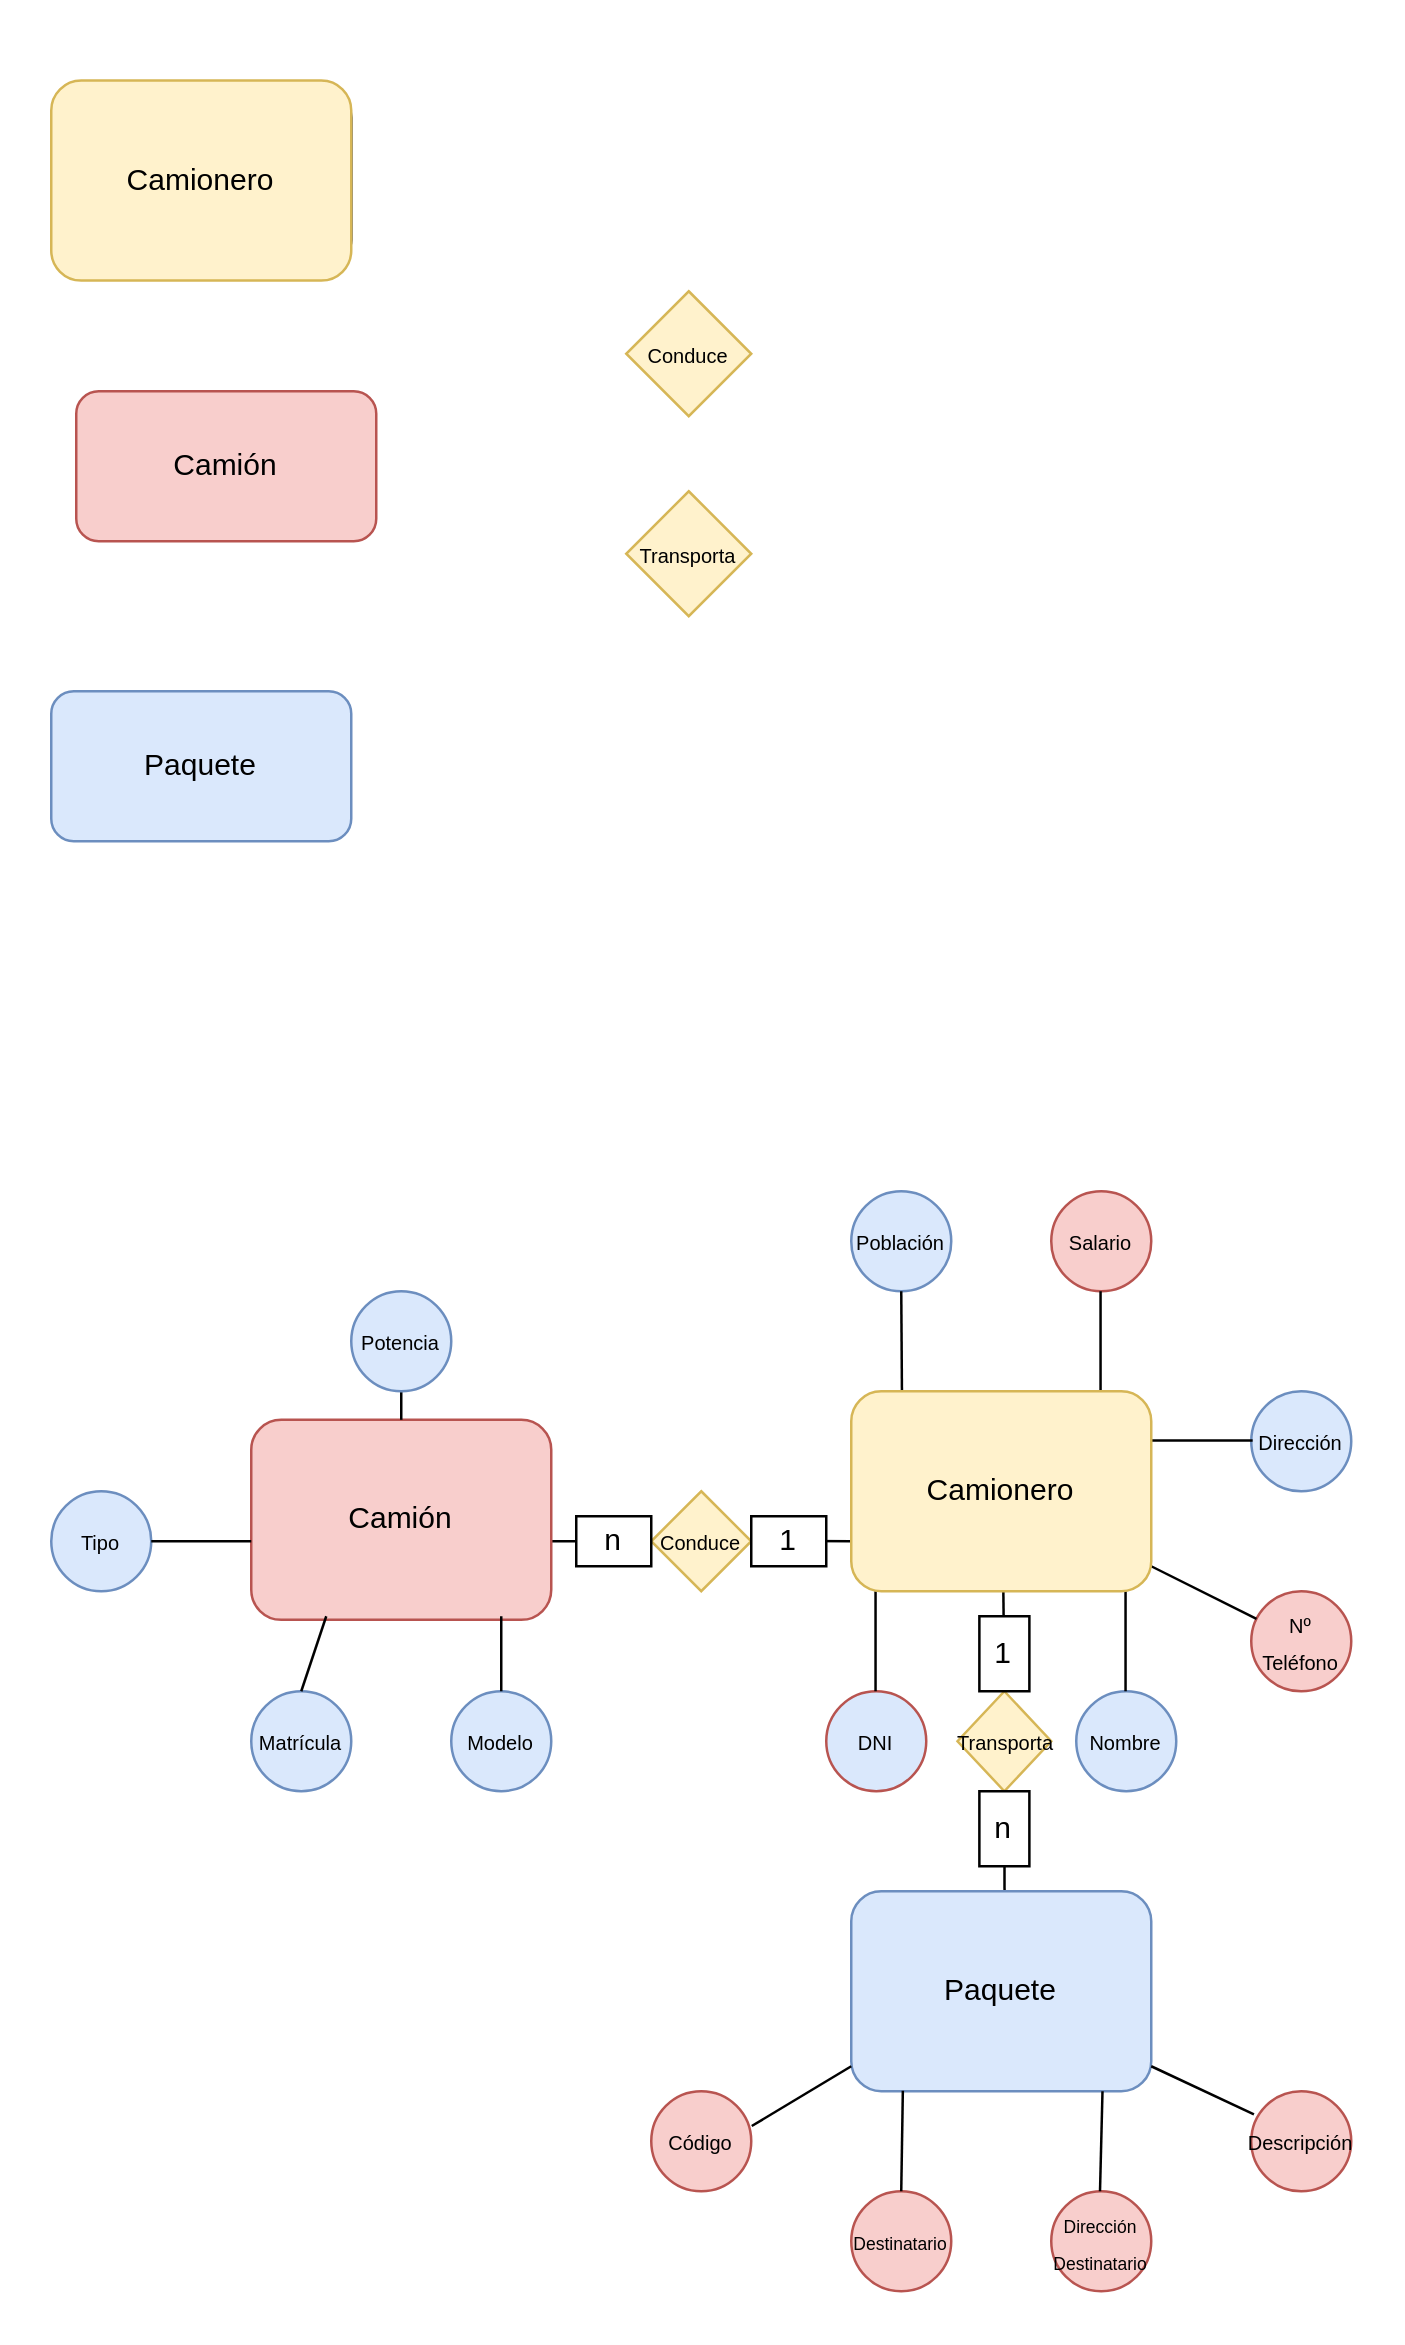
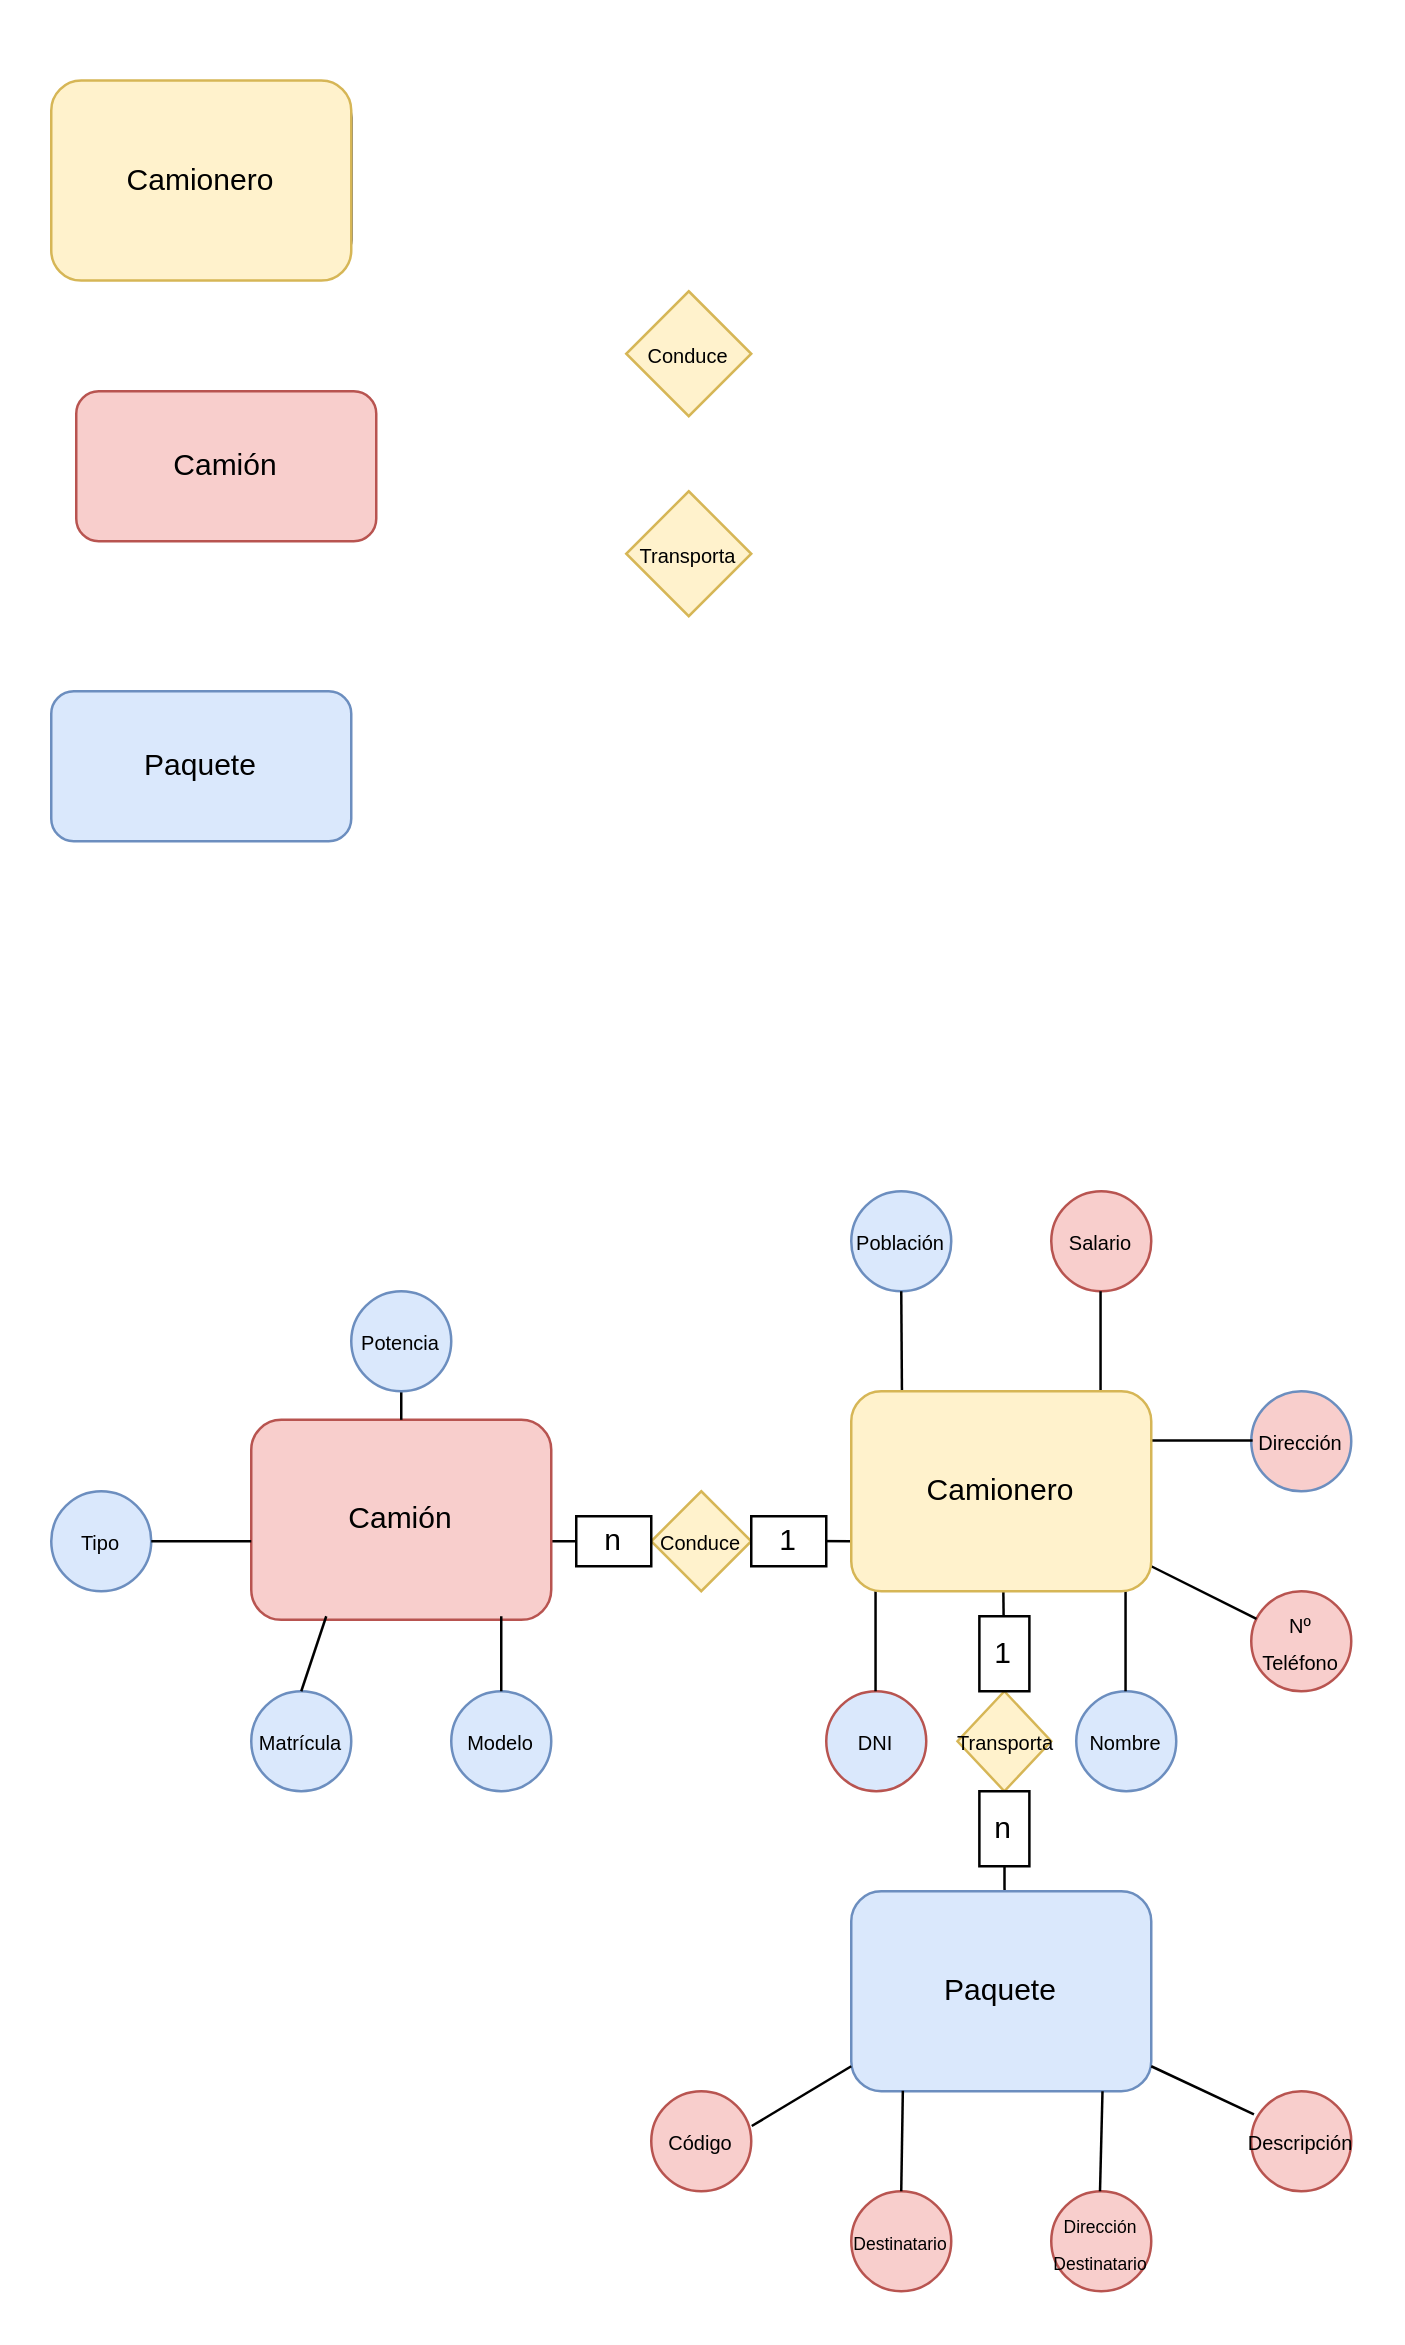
node "Dirección": fillcolor #dae8fc -> #f8cecc
